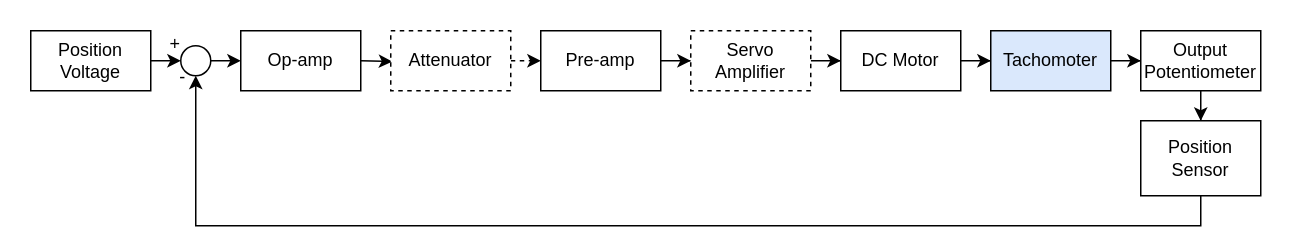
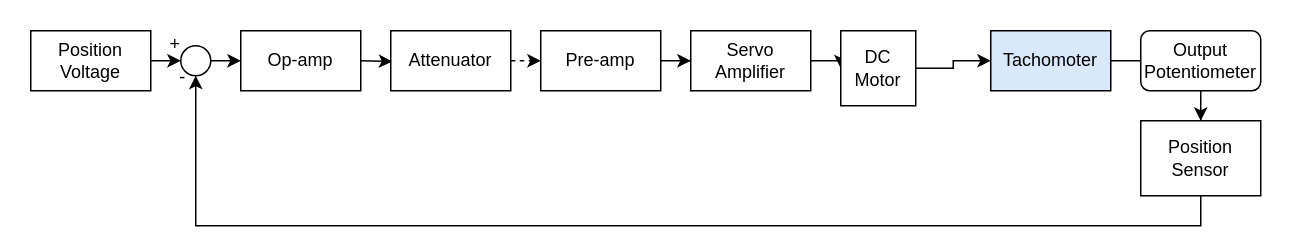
node "Attenuator": style dashed -> solid
node "Servo Amplifier": style dashed -> solid
node "DC Motor": size 120x60 -> 75x75
edge "Tachomoter" -> "Output Potentiometer": arrowhead classic -> none
node "Output Potentiometer": shape rectangle -> rounded rectangle
